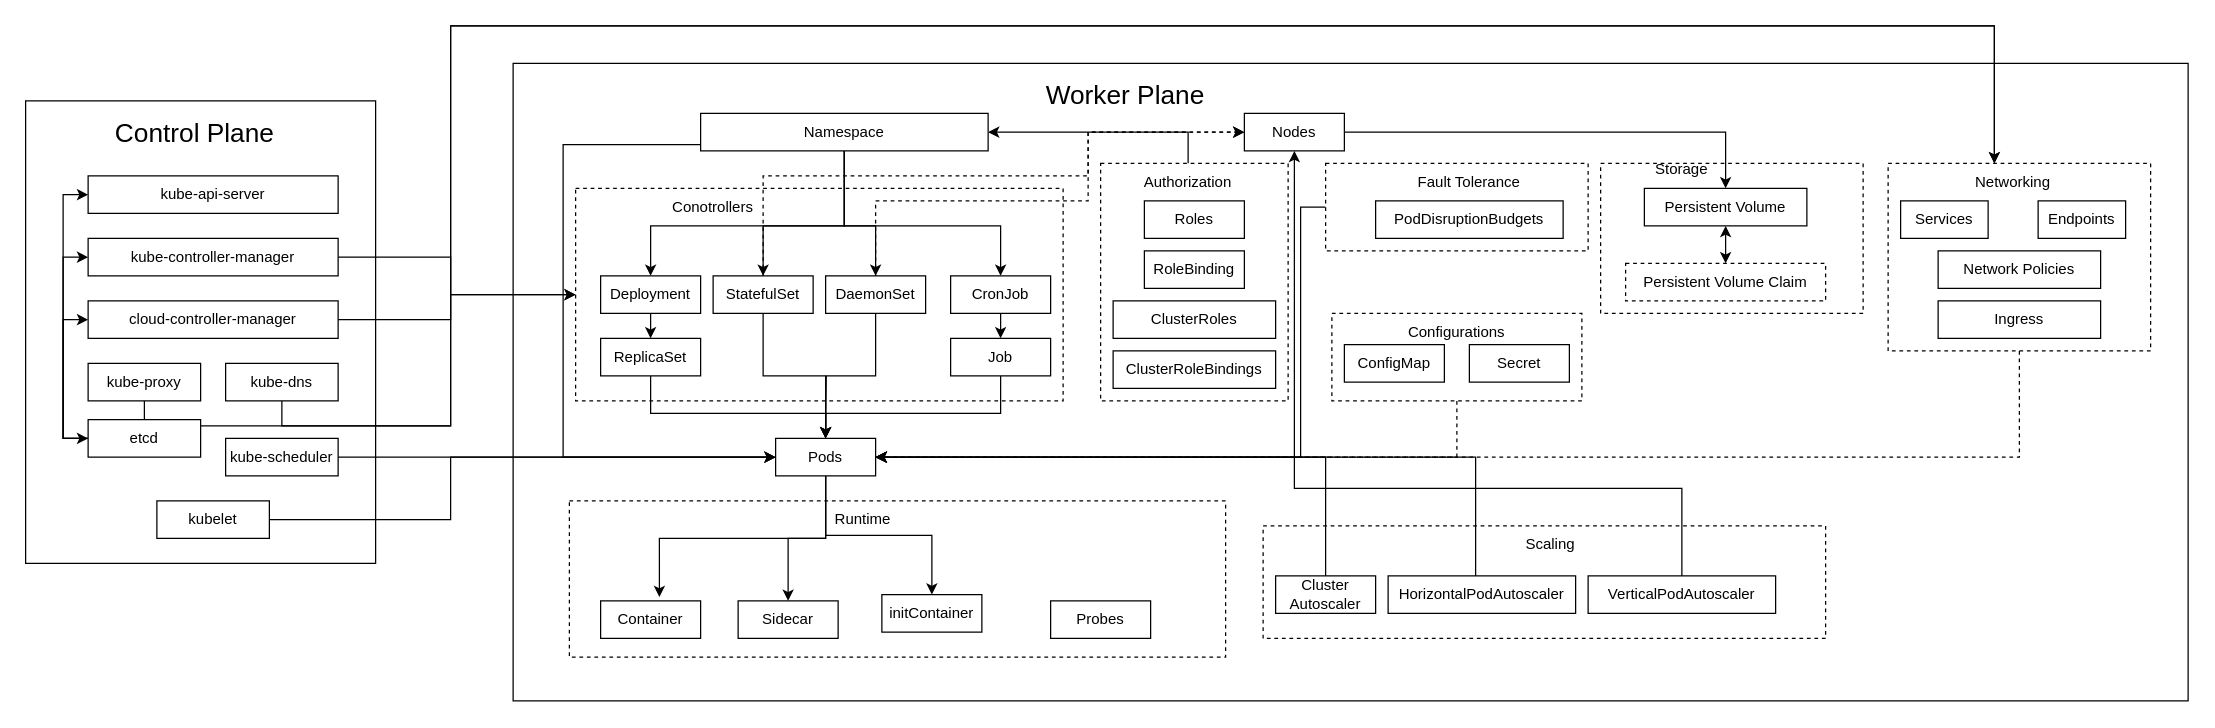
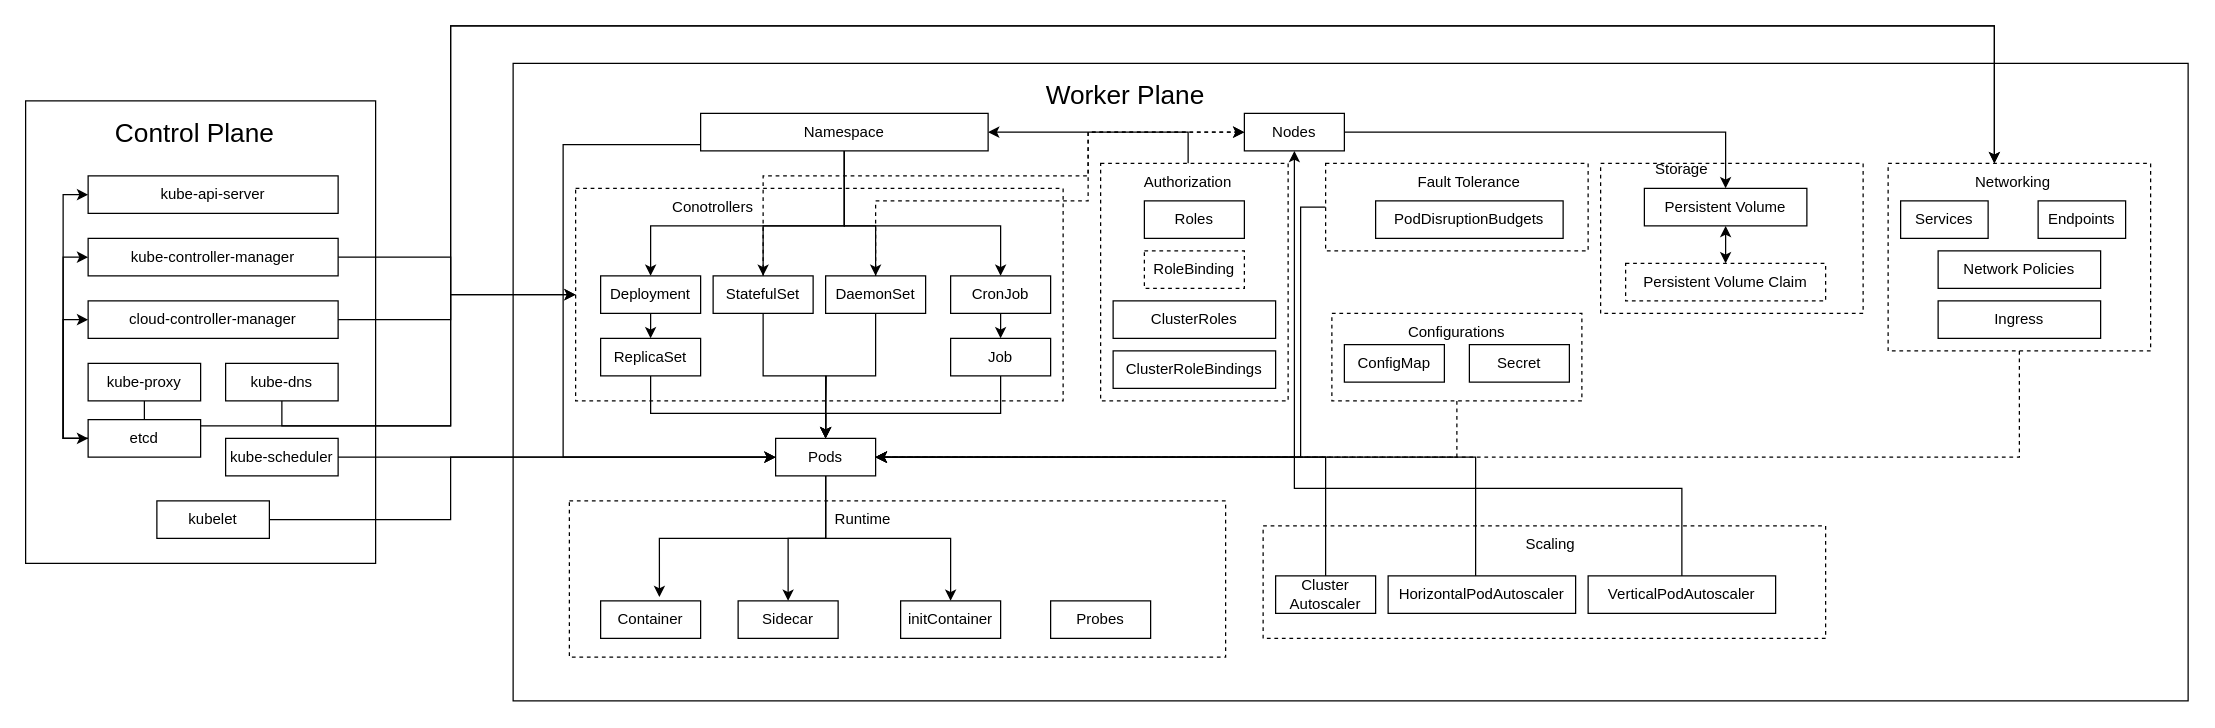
node "RoleBinding": style solid -> dashed
node "initContainer": moved (932, 613) -> (951, 619)
